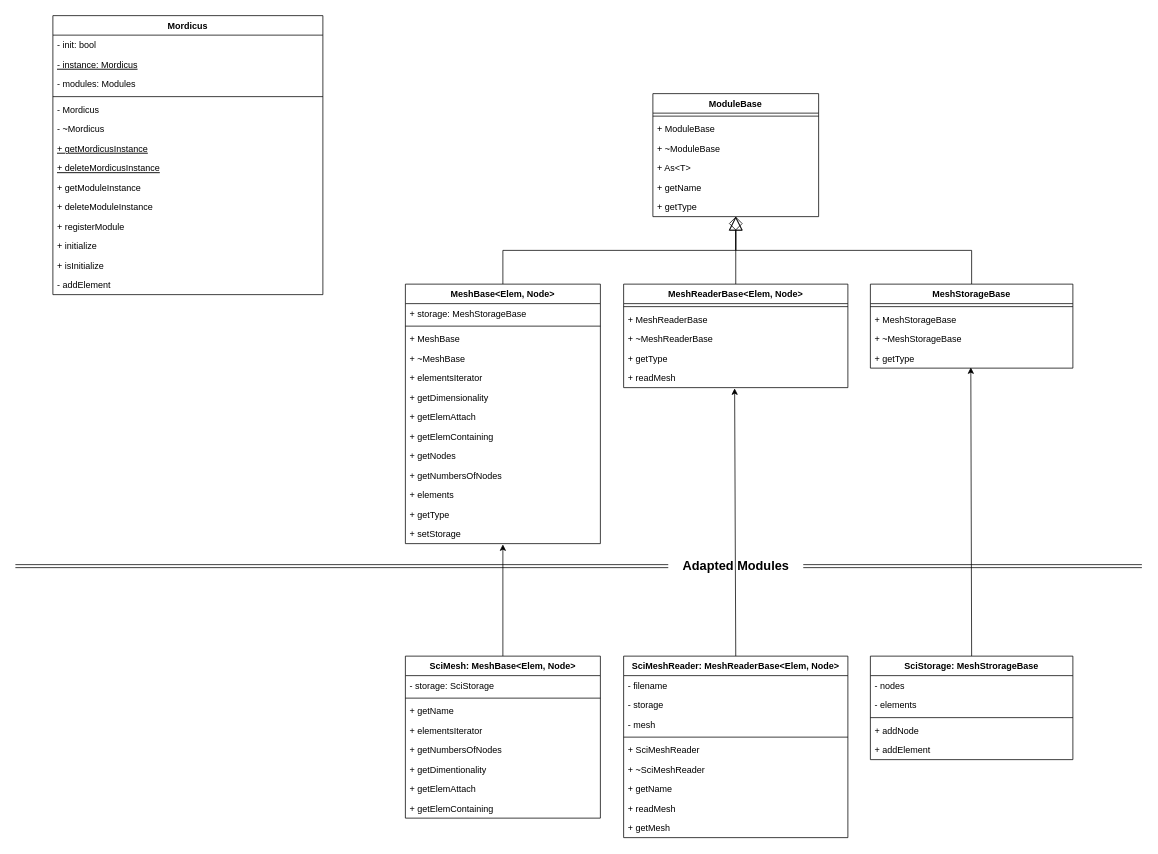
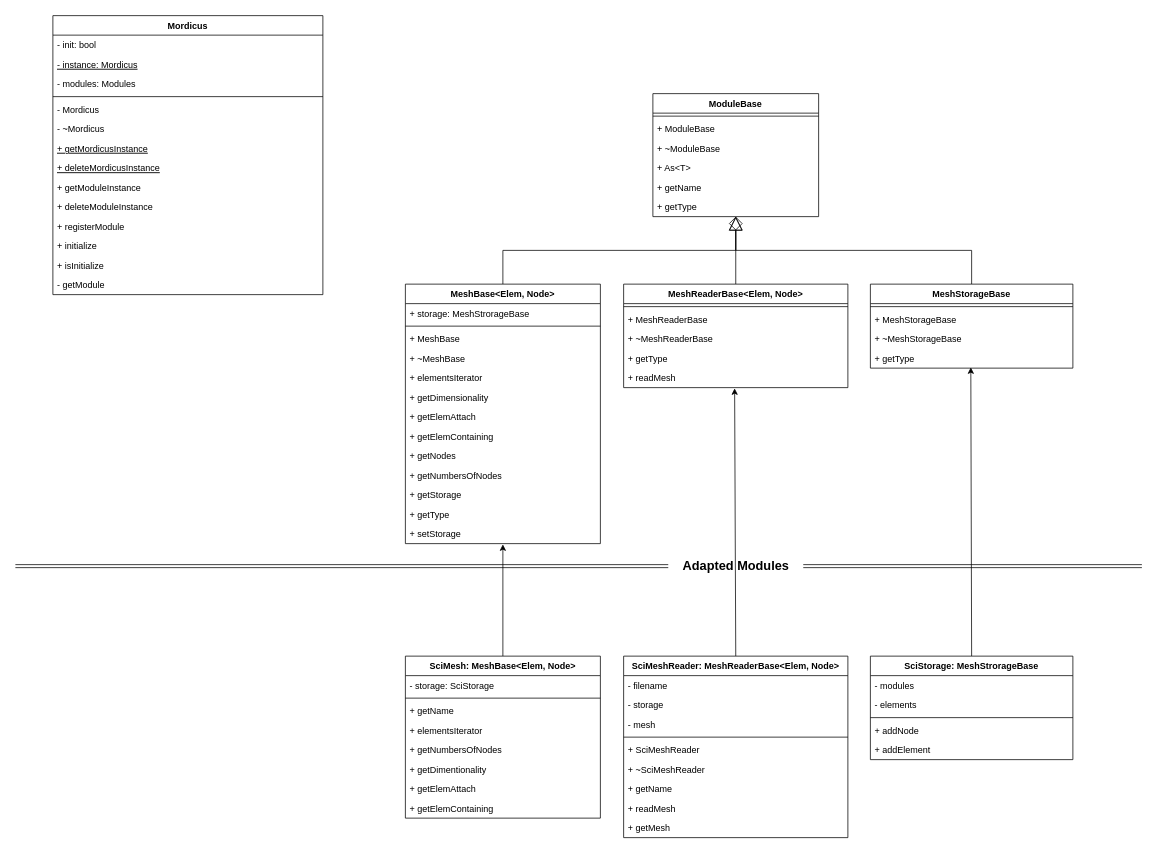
node "- addElement": label "- addElement" -> "- getModule"
node "+ storage: MeshStorageBase": label "+ storage: MeshStorageBase" -> "+ storage: MeshStrorageBase"
node "+ elements": label "+ elements" -> "+ getStorage"
node "- nodes": label "- nodes" -> "- modules"
